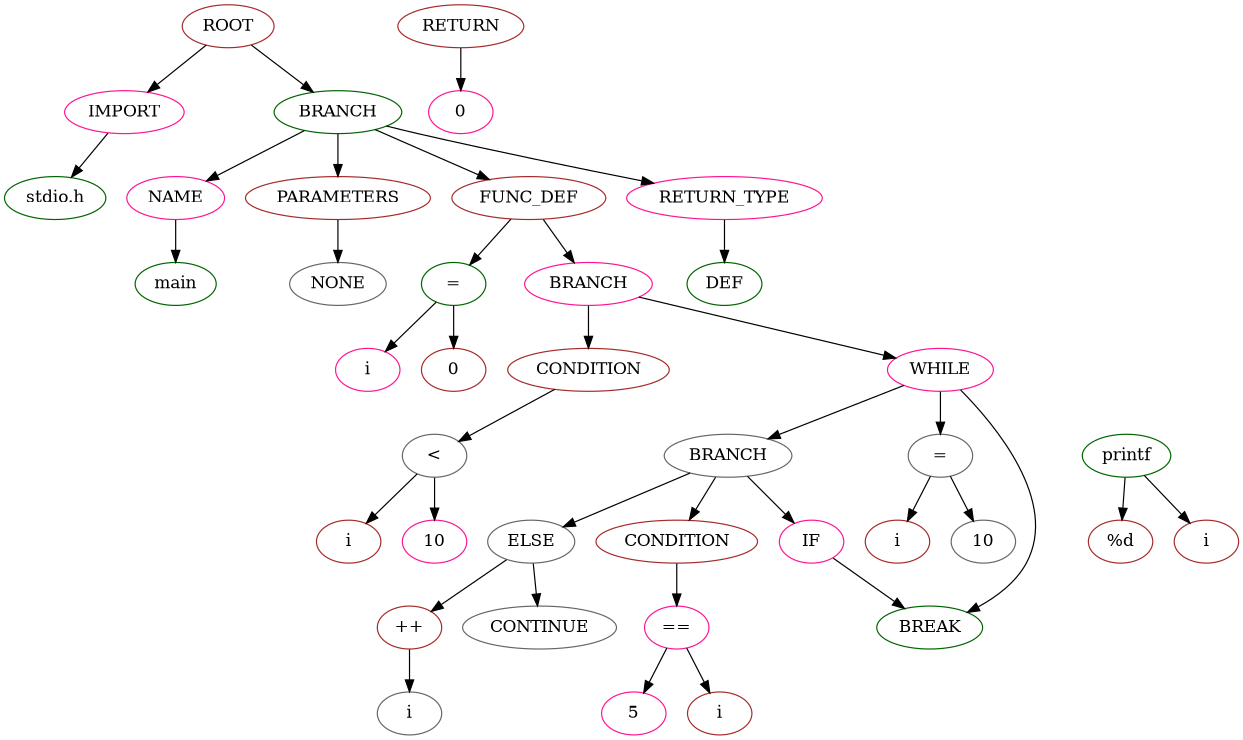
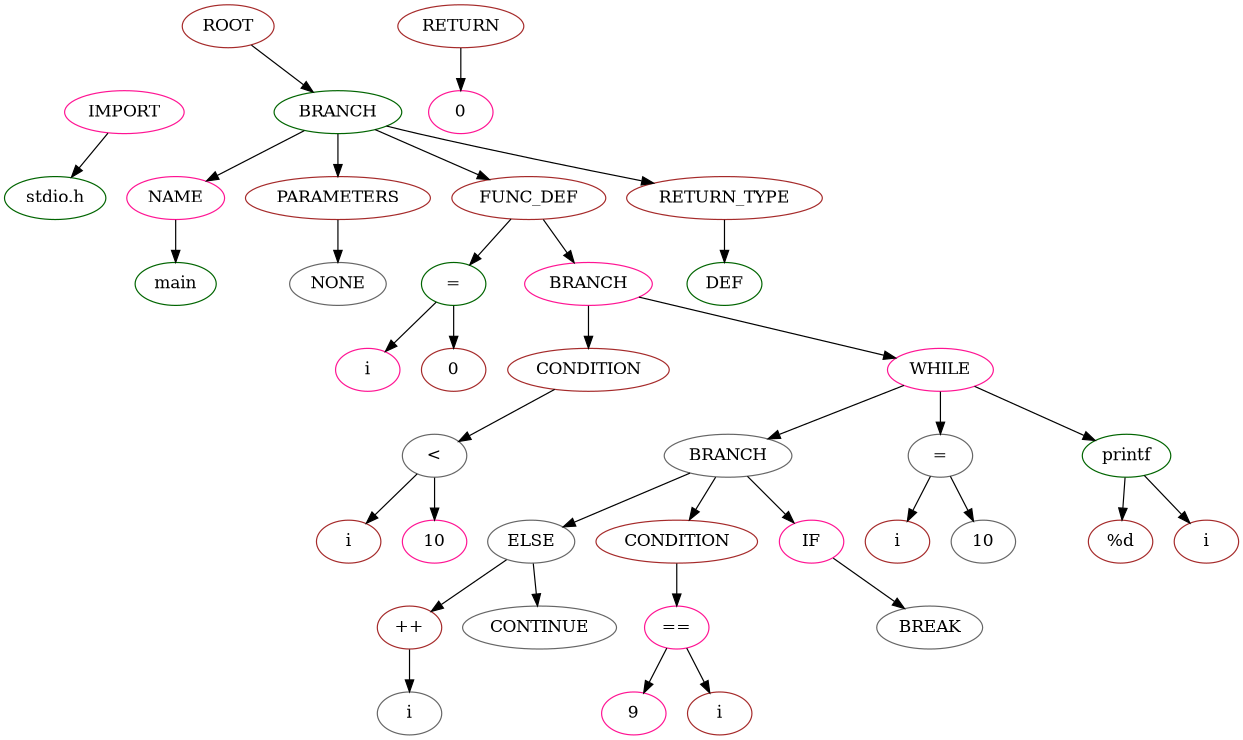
edge "ROOT" -> "IMPORT": removed
node "RETURN_TYPE": color deeppink -> brown
edge "WHILE" -> "BREAK": now "WHILE" -> "printf"
node "BREAK": color darkgreen -> gray40
node "5": label "5" -> "9"
